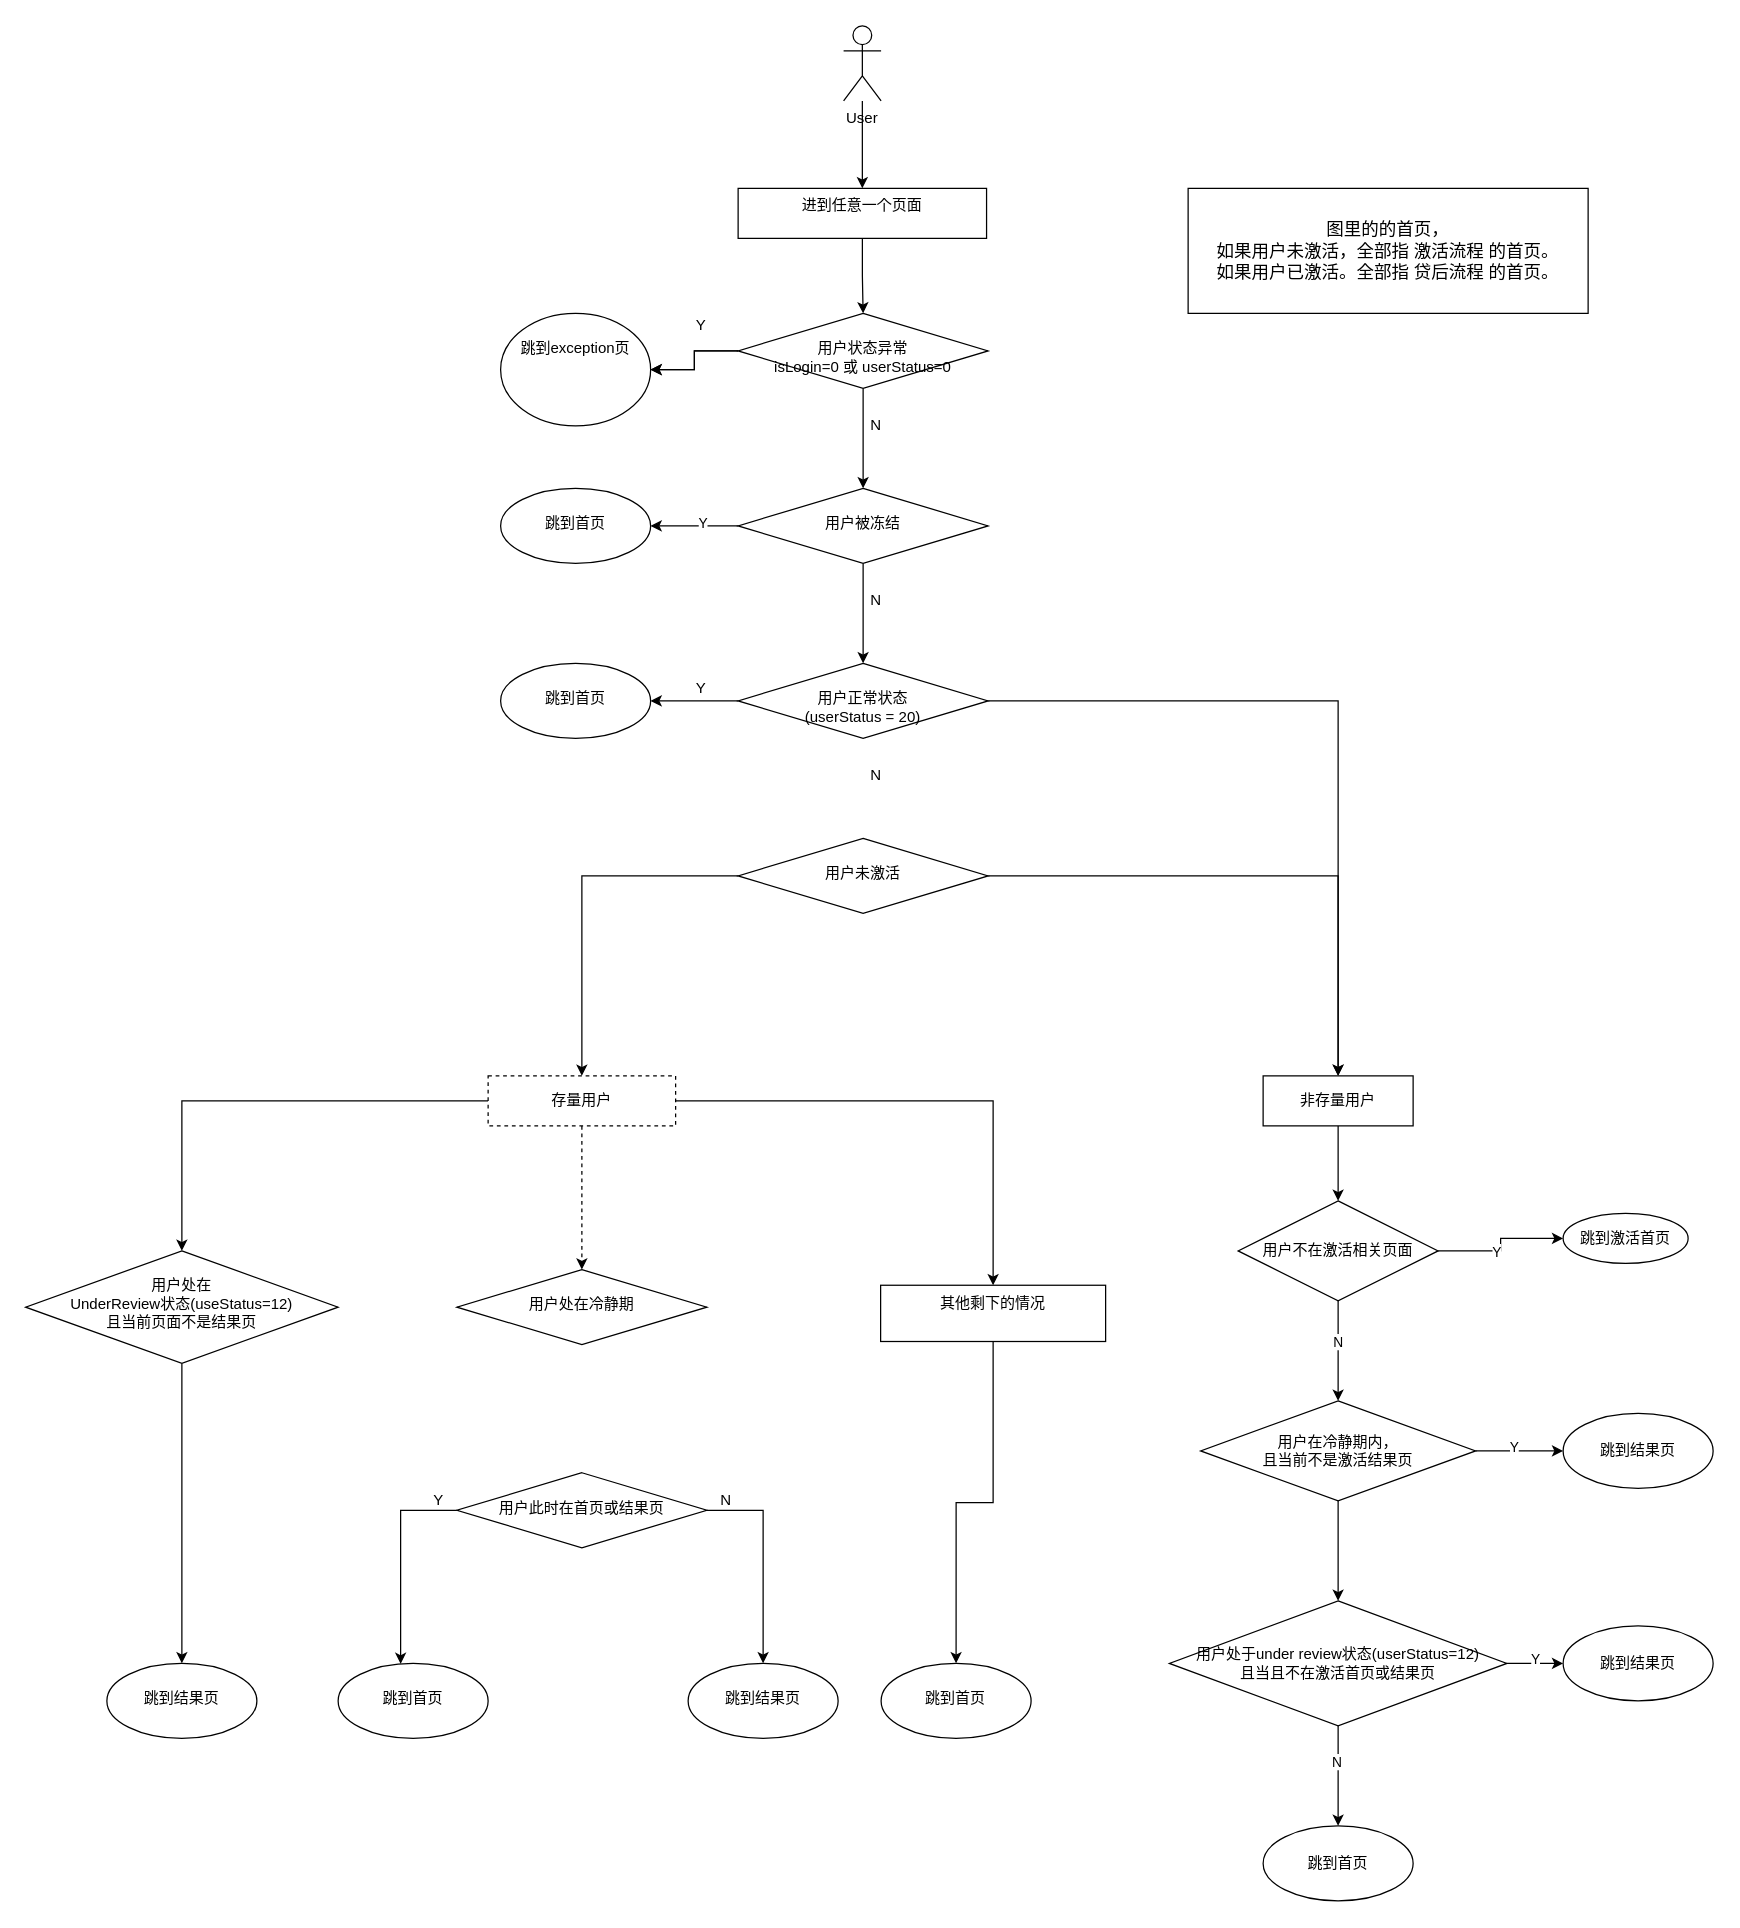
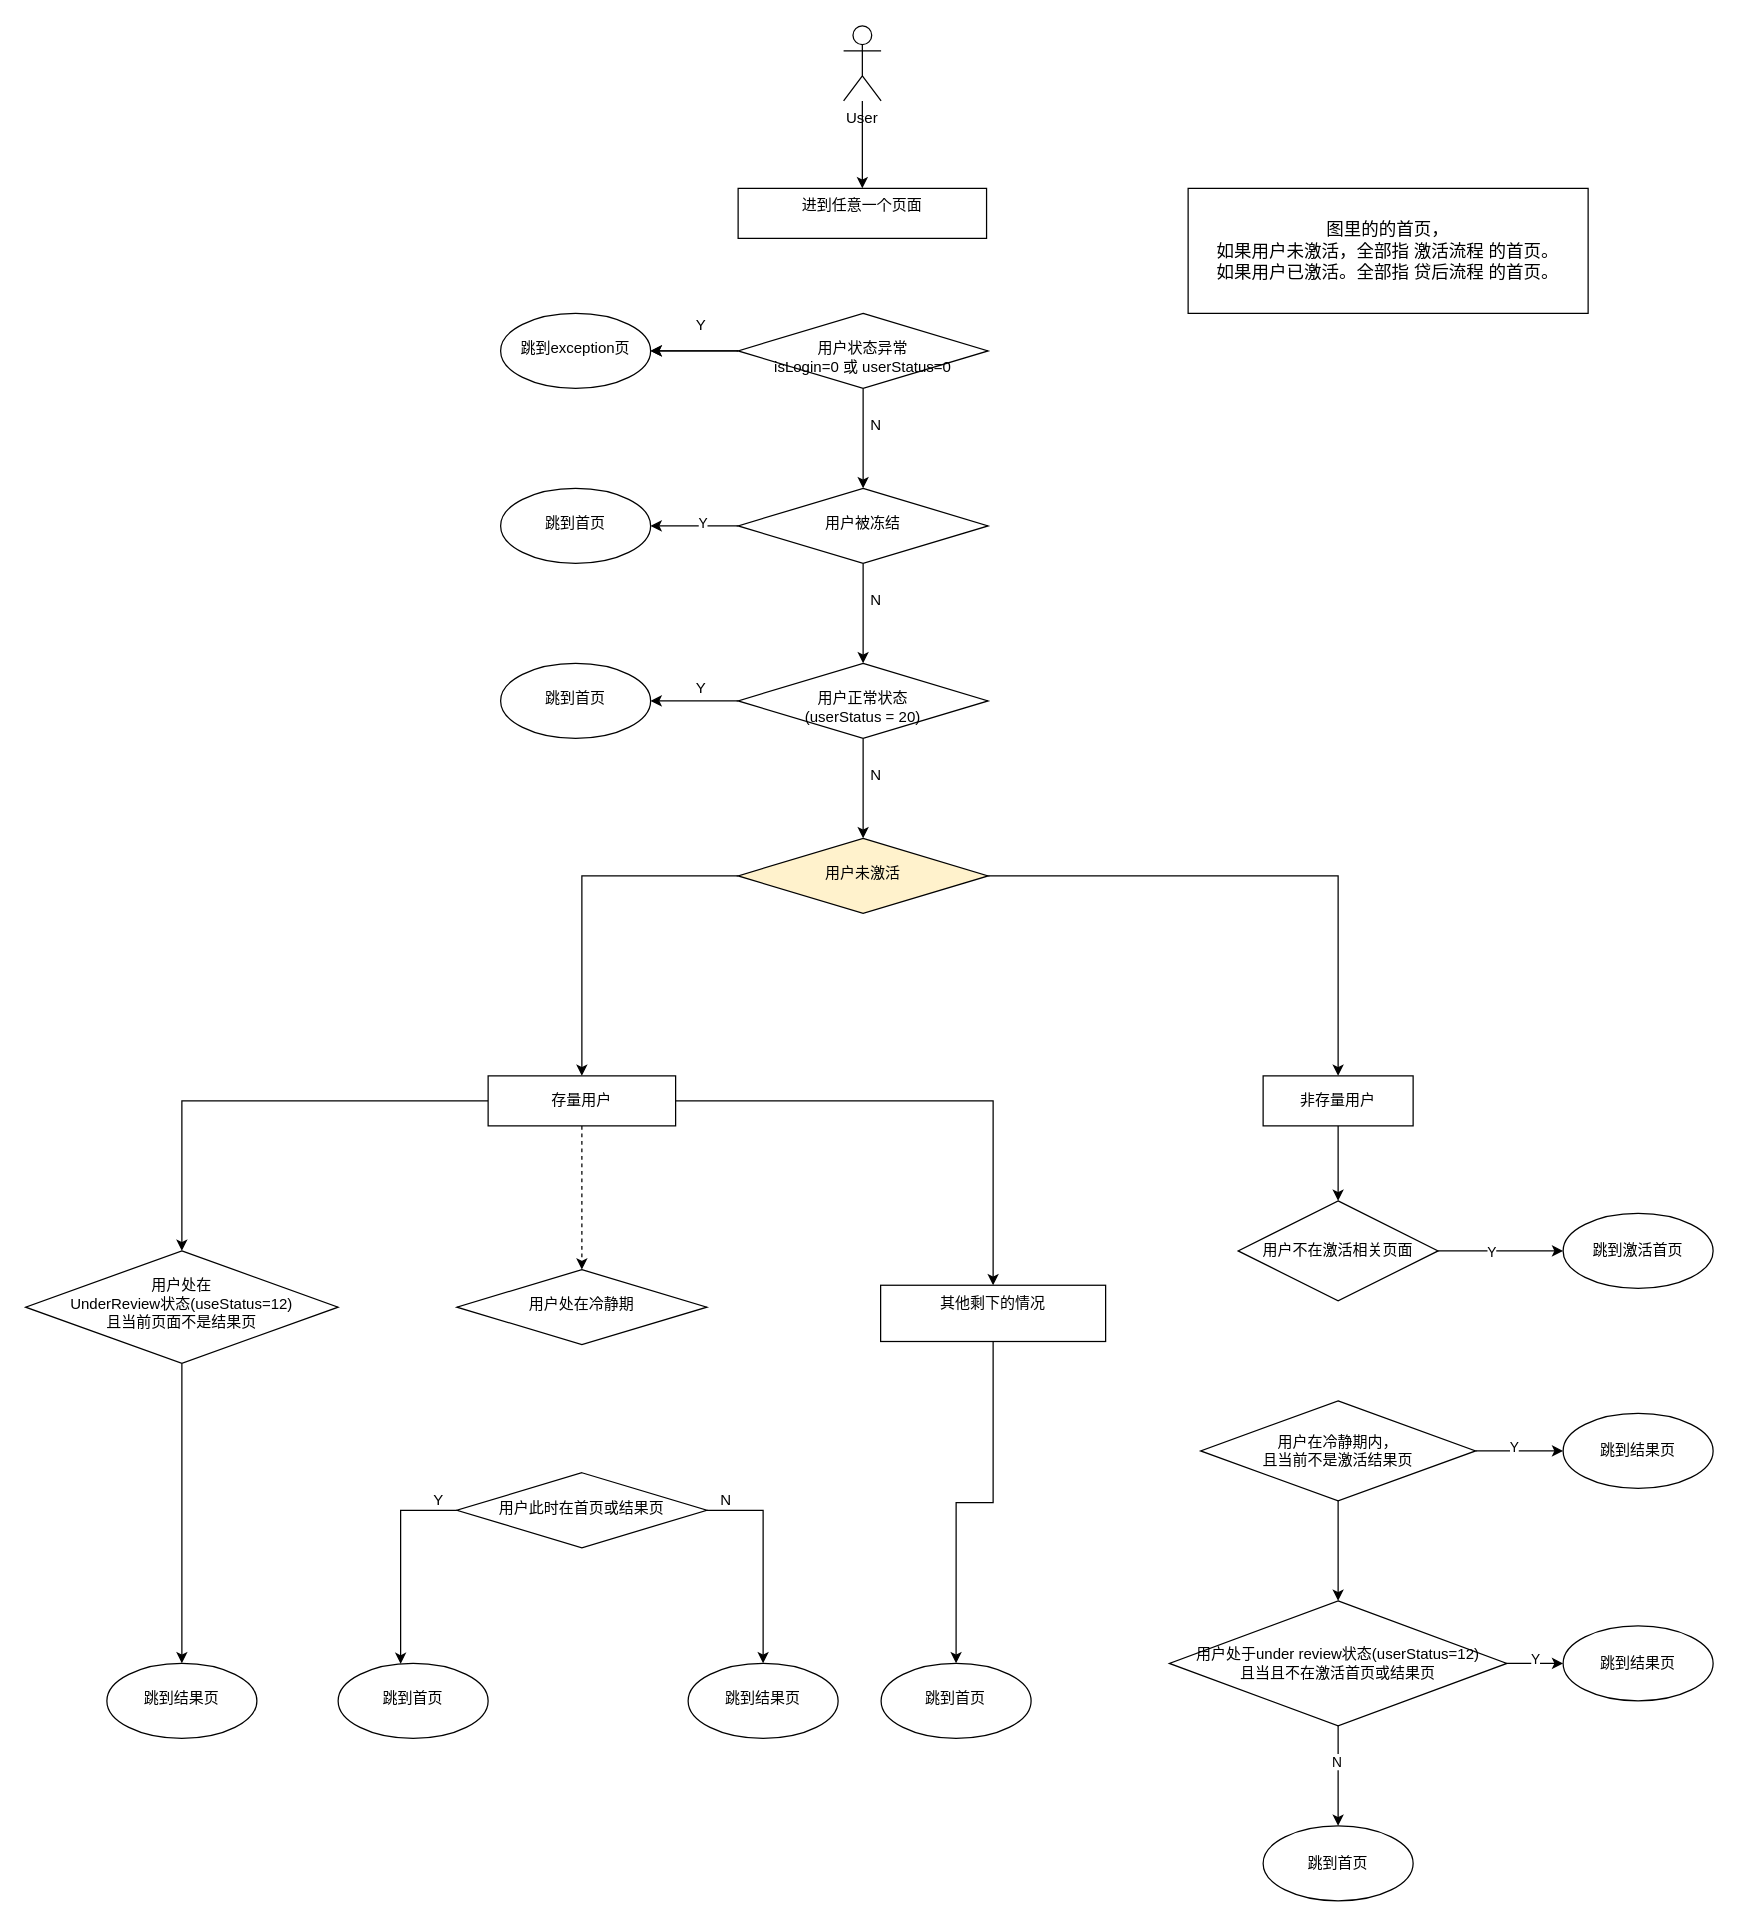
edge "进到任意一个页面" -> "用户状态异常 isLogin=0 或 userStatus=0": removed
node "跳到exception页": size 150x113 -> 150x75
edge "用户正常状态 (userStatus = 20)" -> "非存量用户": now "用户正常状态 (userStatus = 20)" -> "用户未激活"
node "用户未激活": fillcolor #ffffff -> #fff2cc
node "存量用户": style dashed -> solid
node "跳到激活首页": size 125x50 -> 150x75
edge "用户不在激活相关页面" -> "用户在冷静期内， 且当前不是激活结果页": removed, label "N"
